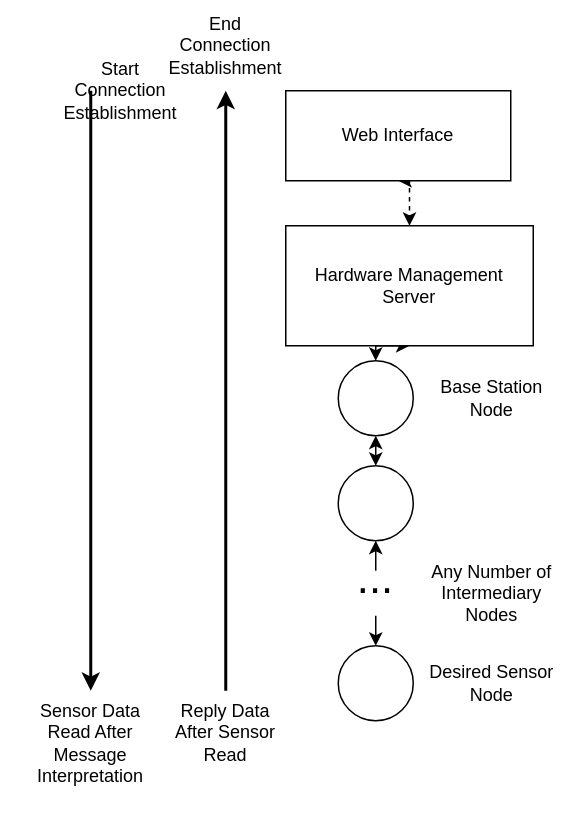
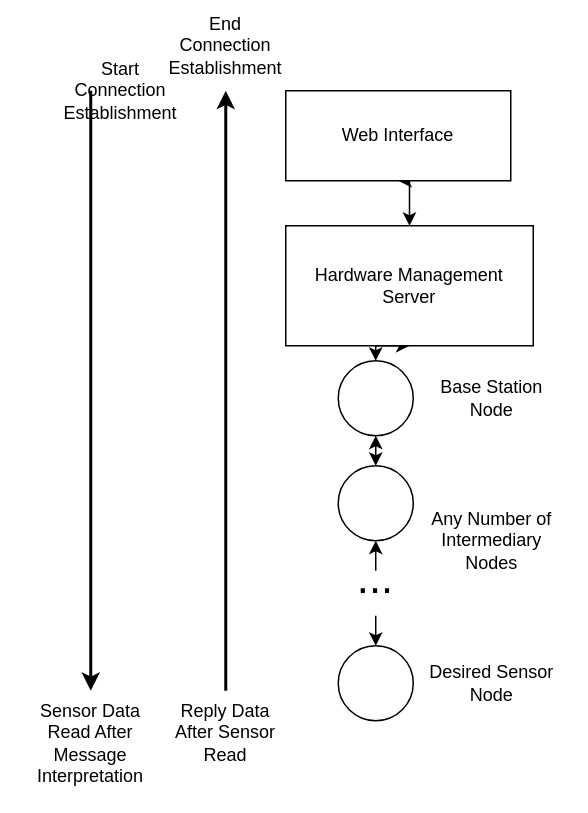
edge "Web Interface" -- "Hardware Management Server": style dashed -> solid
node "Any Number of Intermediary Nodes": moved (492, 593) -> (492, 541)
